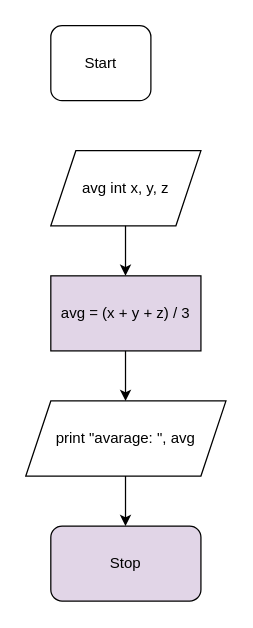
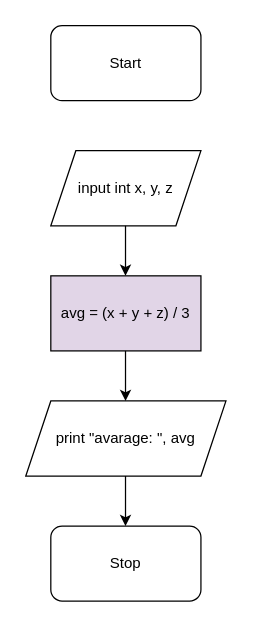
node "Start": size 100x75 -> 150x75
node "avg int x, y, z": label "avg int x, y, z" -> "input int x, y, z"
node "Stop": fillcolor #e1d5e7 -> #ffffff
